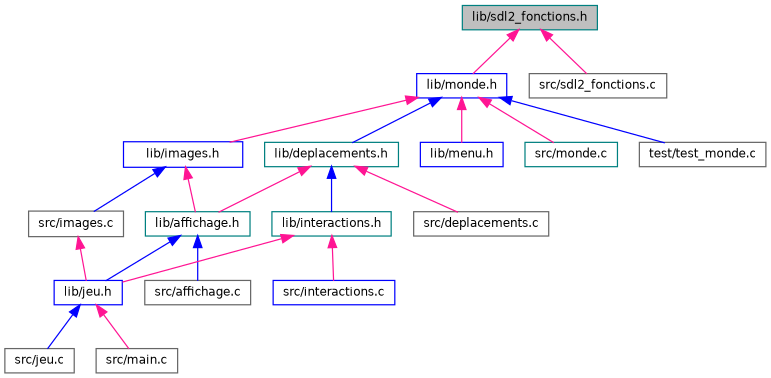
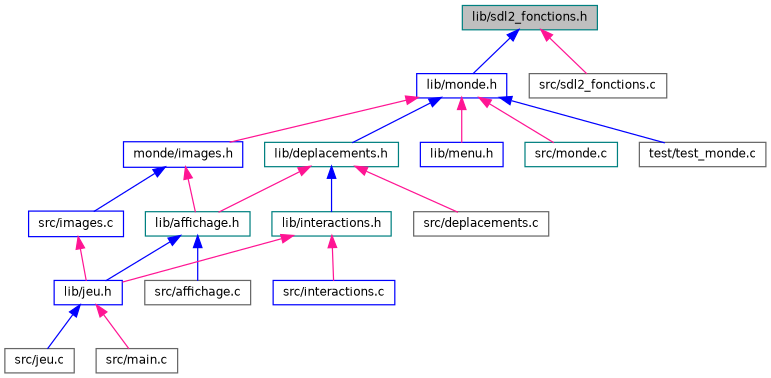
edge "lib/monde.h" -> "lib/sdl2_fonctions.h": color deeppink -> blue
node "lib/images.h": label "lib/images.h" -> "monde/images.h"
node "src/images.c": color gray40 -> blue
